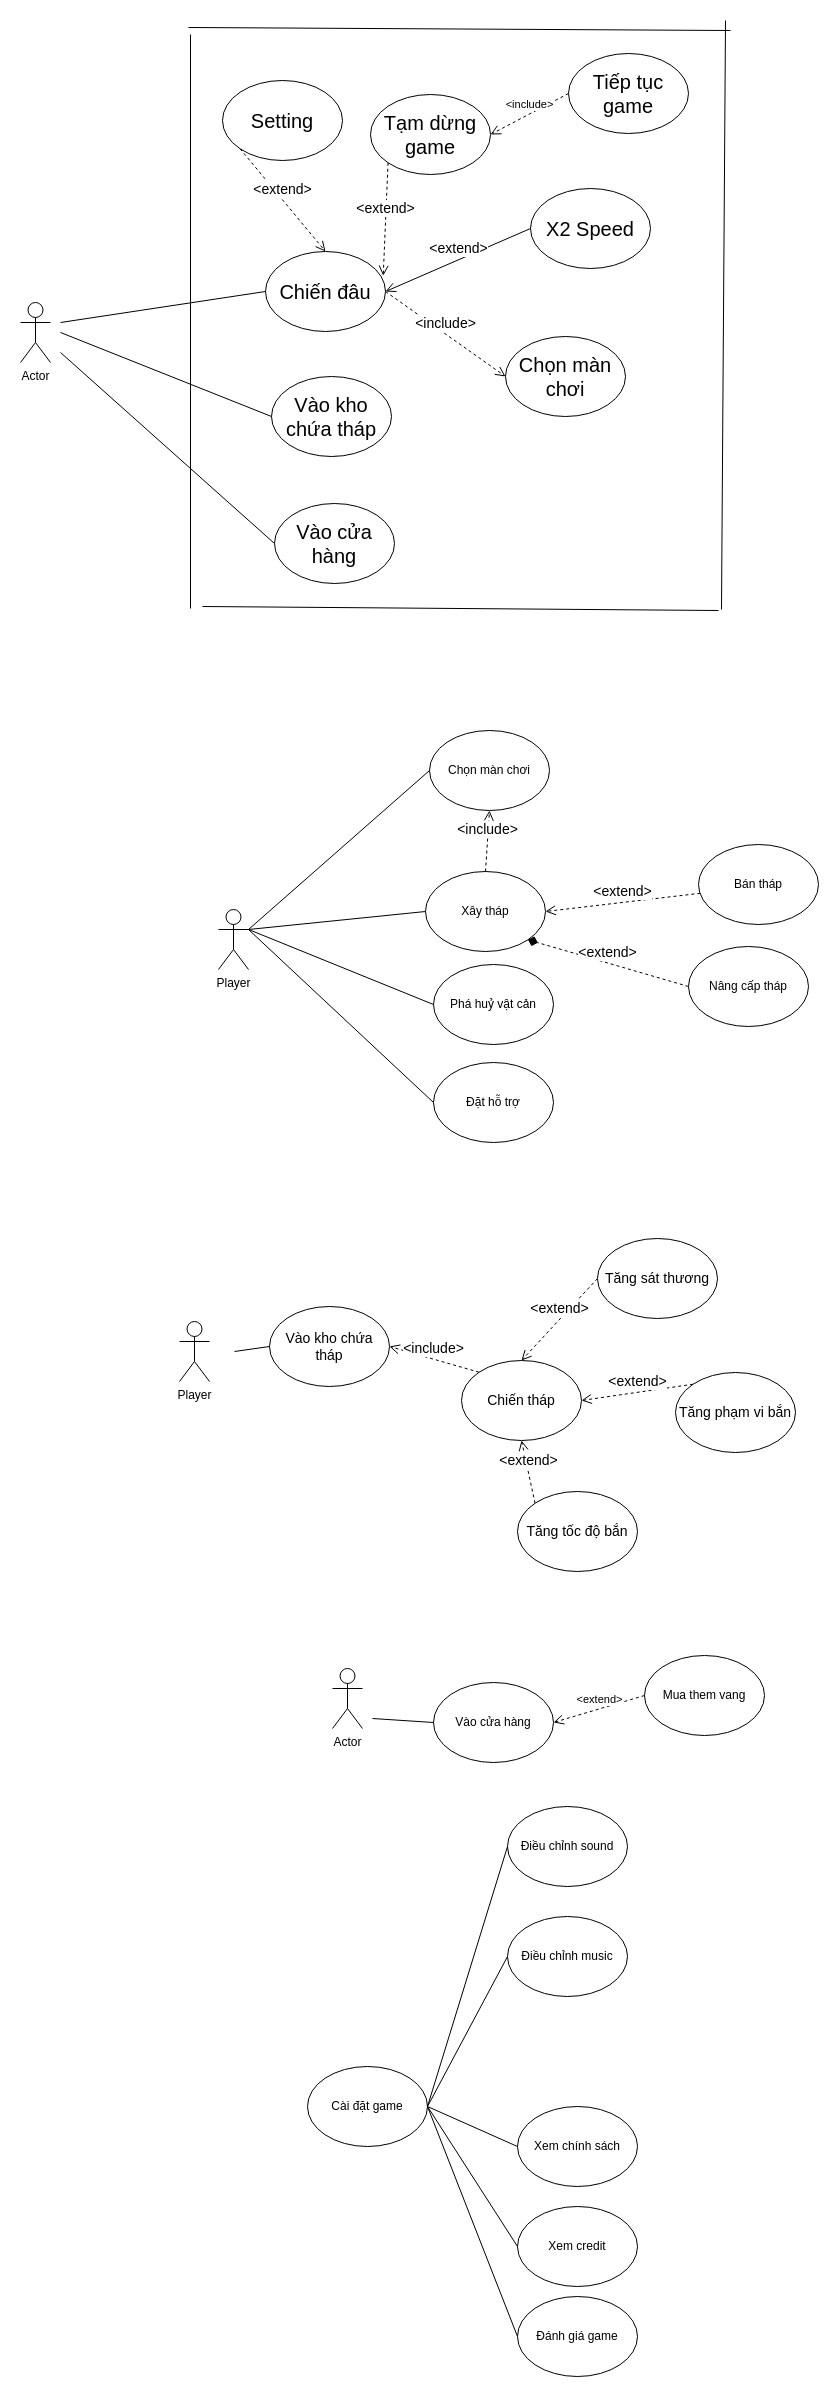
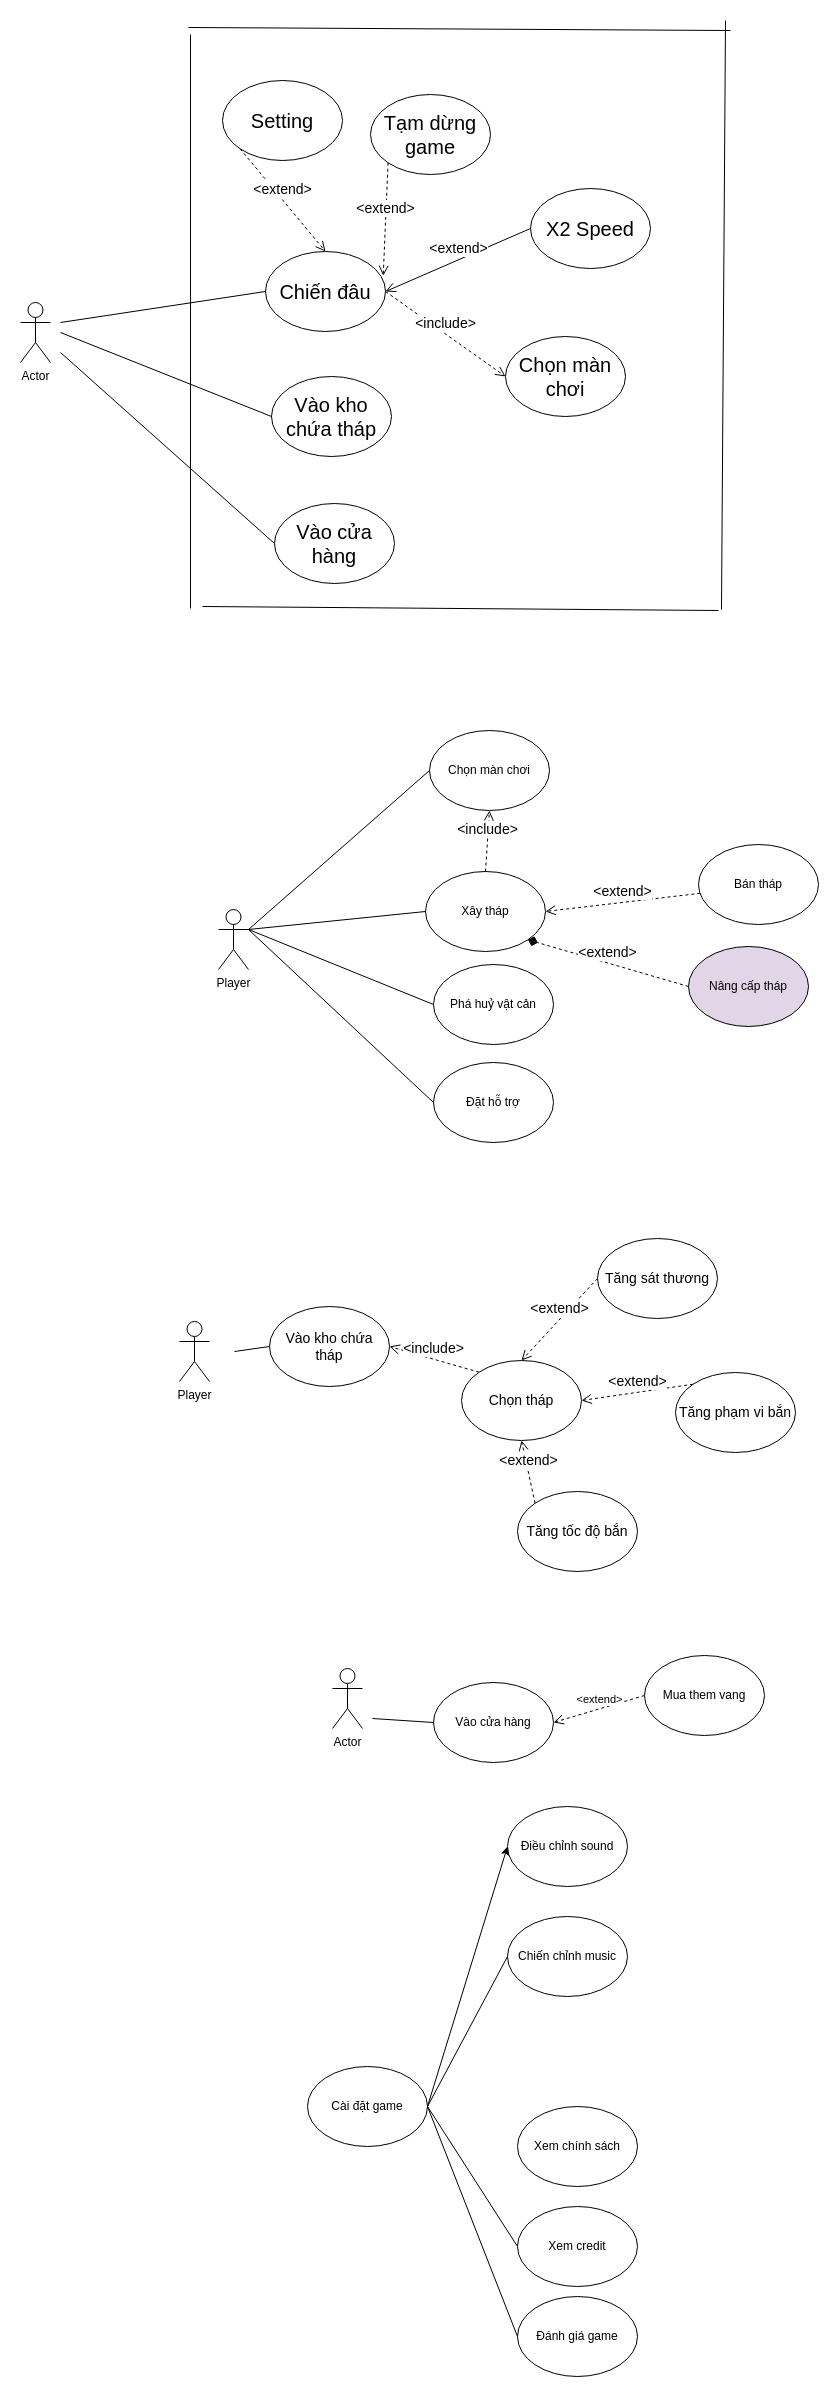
node "Tiếp tục game": removed
edge "Tiếp tục game" -> "Tạm dừng game": removed, label "<include>"
node "Nâng cấp tháp": fillcolor #ffffff -> #e1d5e7
node "Chiến tháp": label "Chiến tháp" -> "Chọn tháp"
edge "Điều chỉnh sound" -- "Cài đặt game": arrowhead none -> classic
node "Điều chỉnh music": label "Điều chỉnh music" -> "Chiến chỉnh music"
edge "Cài đặt game" -- "Xem chính sách": removed
